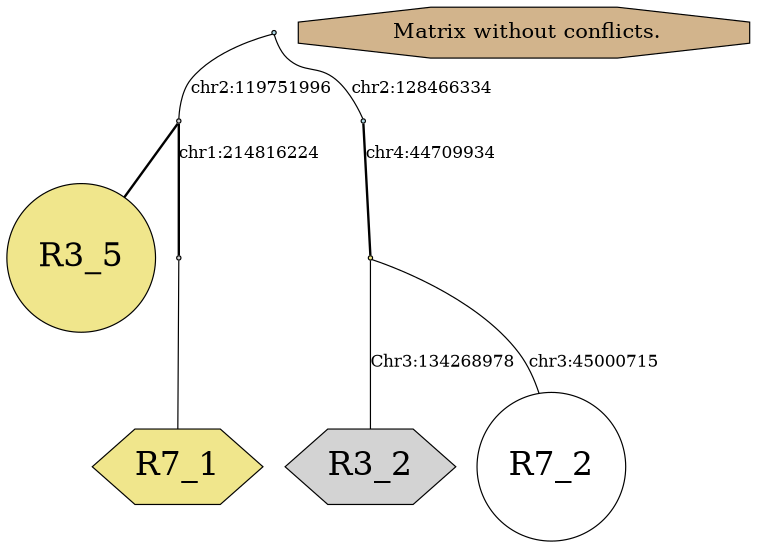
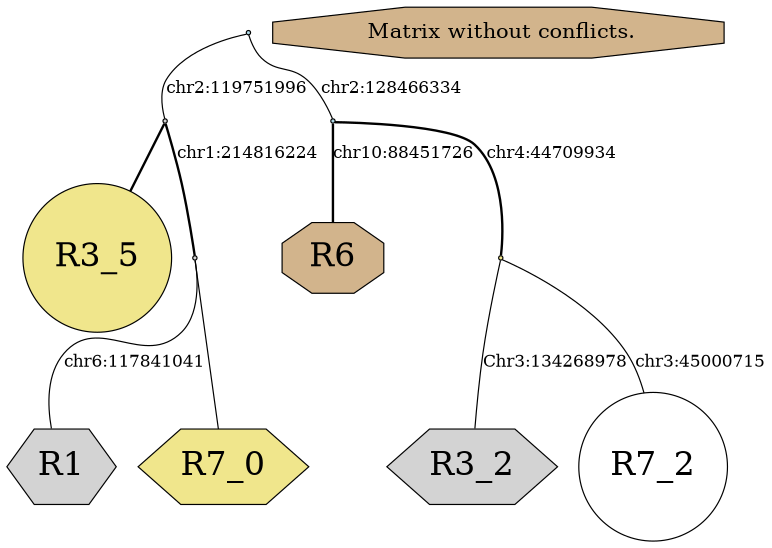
node "R6": added
node "R1": added
node "R7_1": label "R7_1" -> "R7_0"
